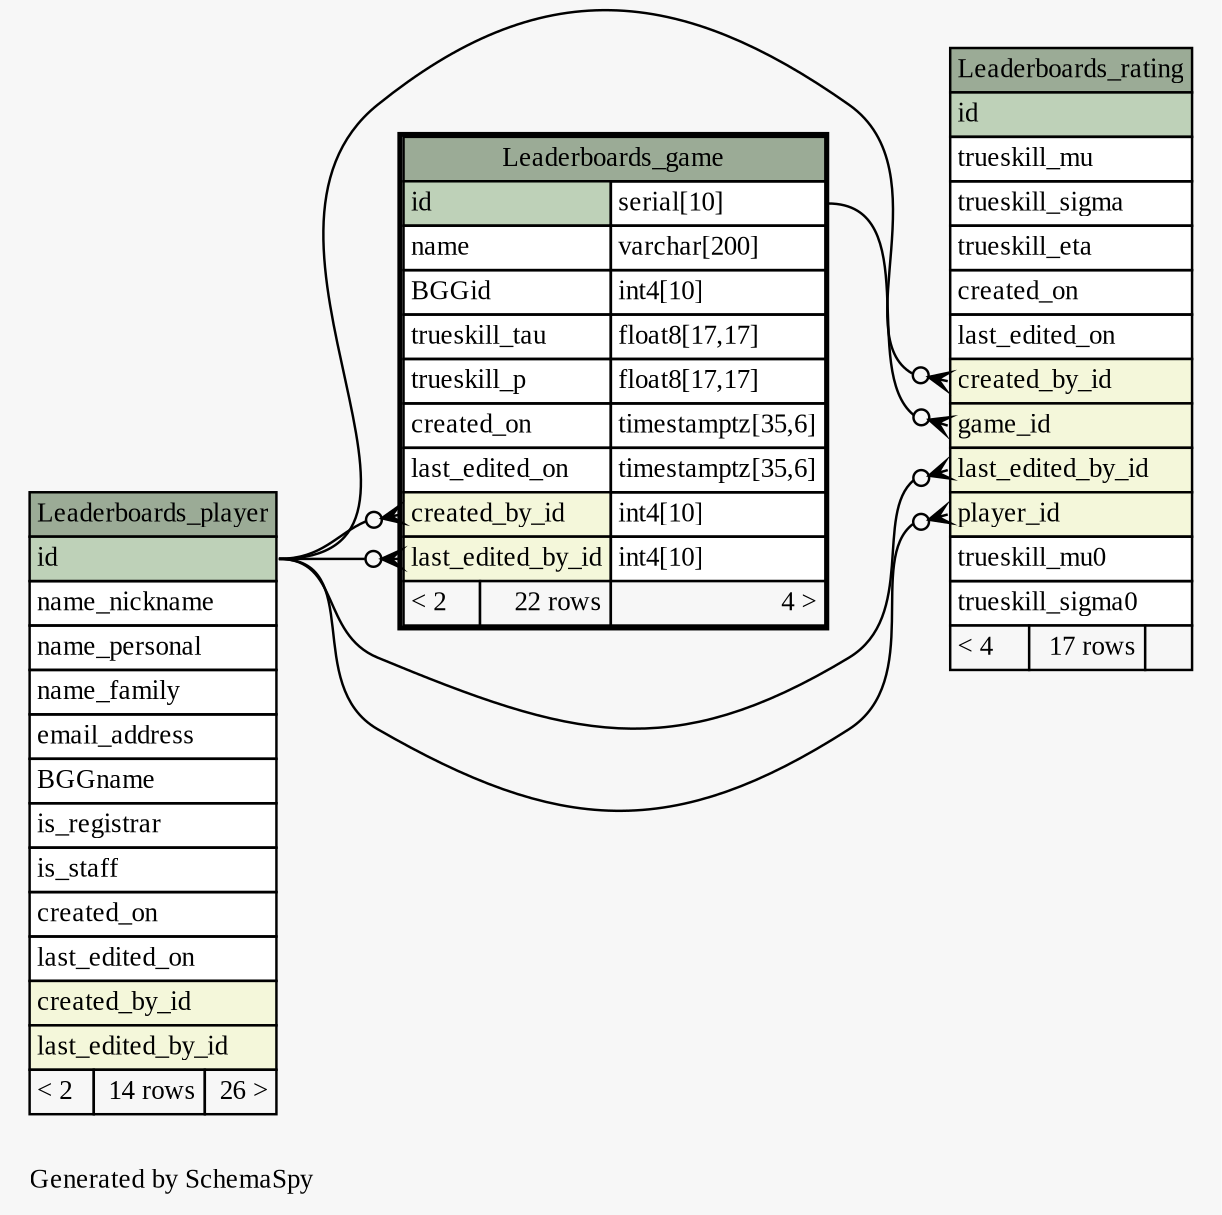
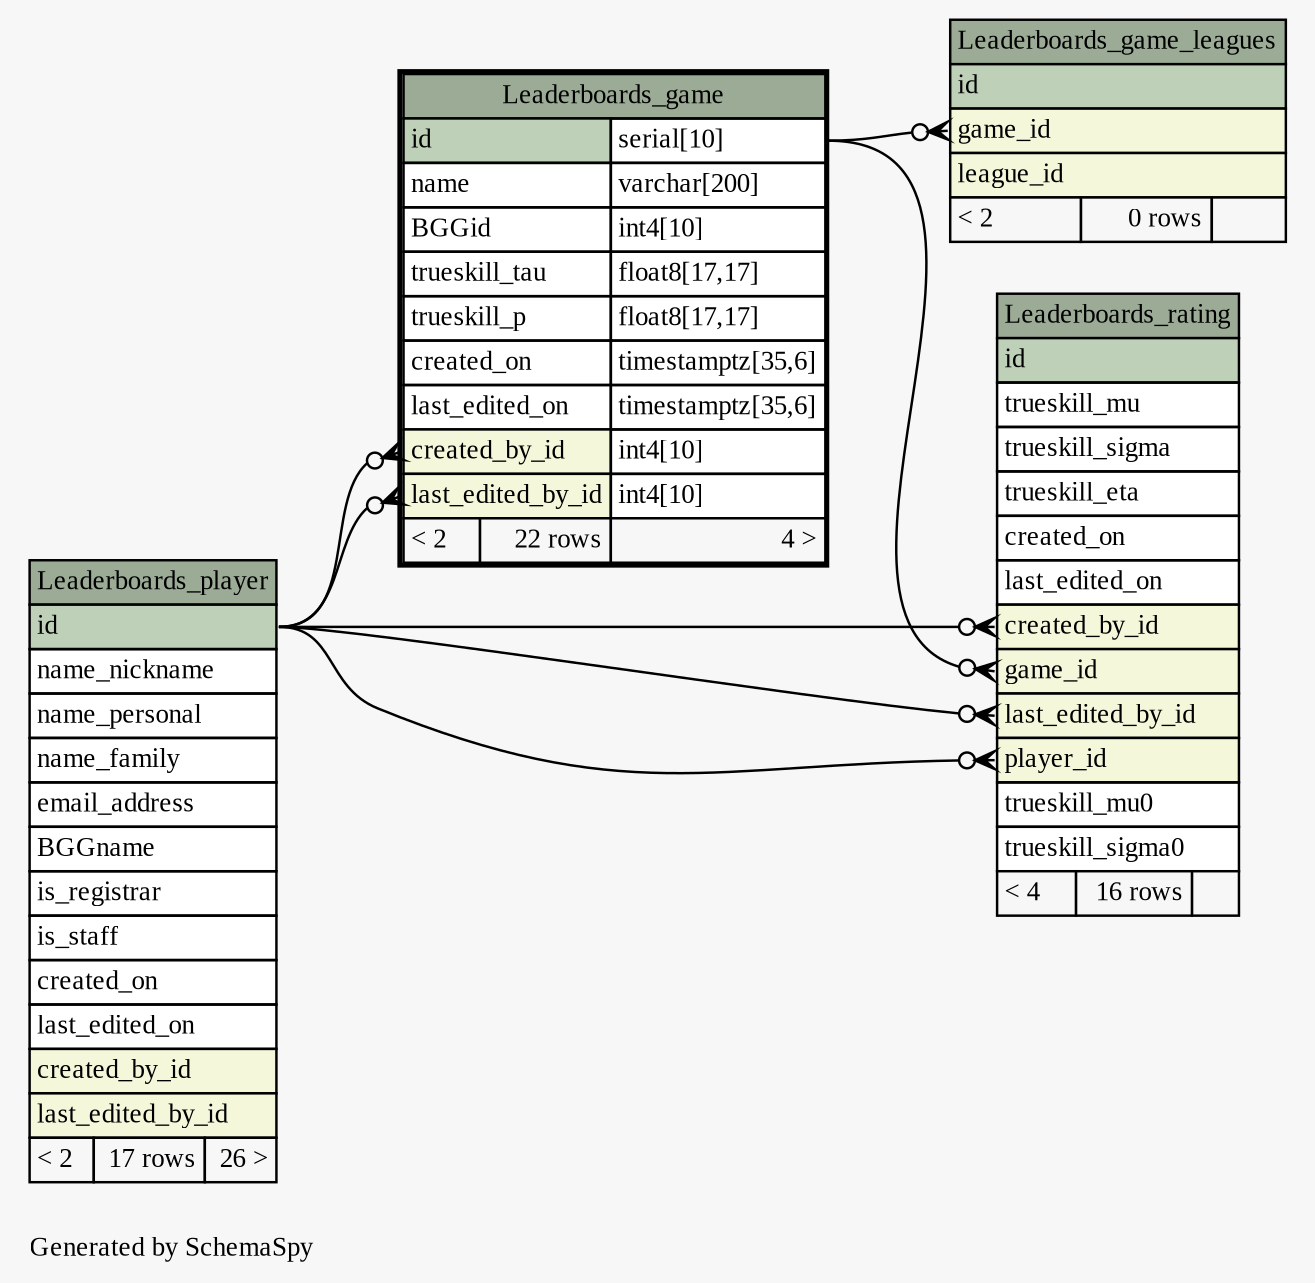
node "Leaderboards_game_leagues": added
node "Leaderboards_rating": text "17 rows" -> "16 rows"
node "Leaderboards_player": text "14 rows" -> "17 rows"
